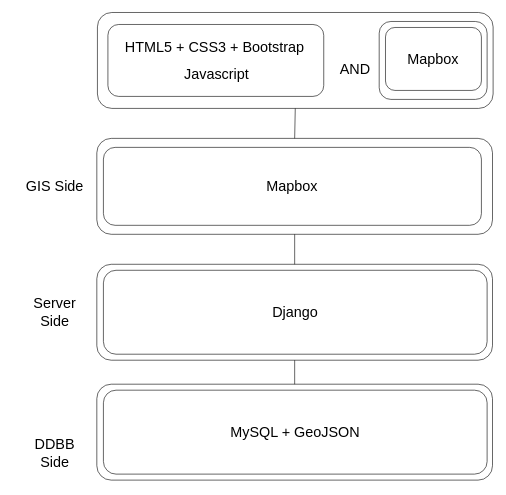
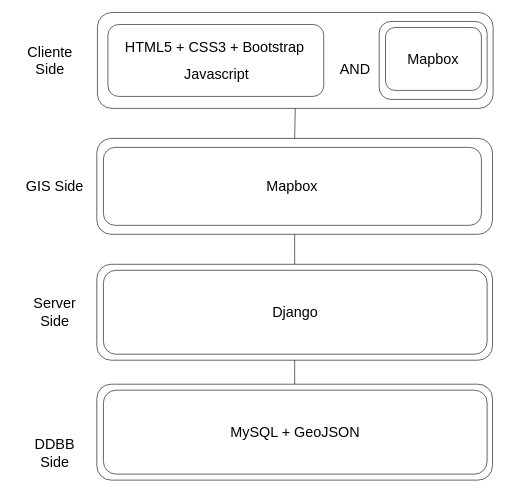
node "Cliente Side": added
